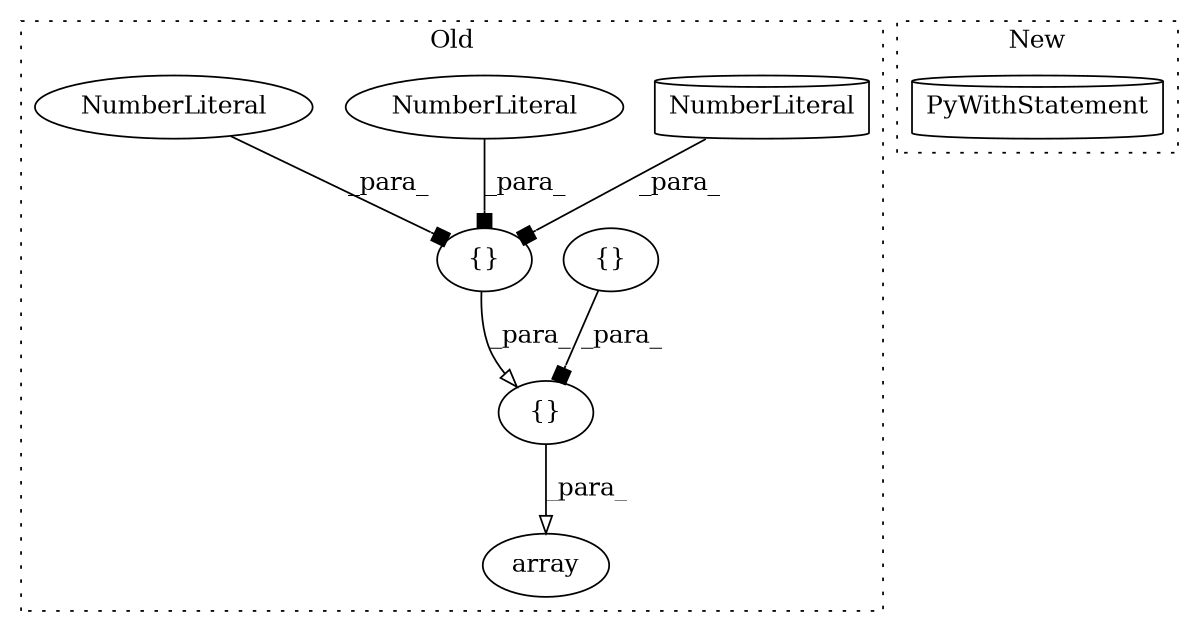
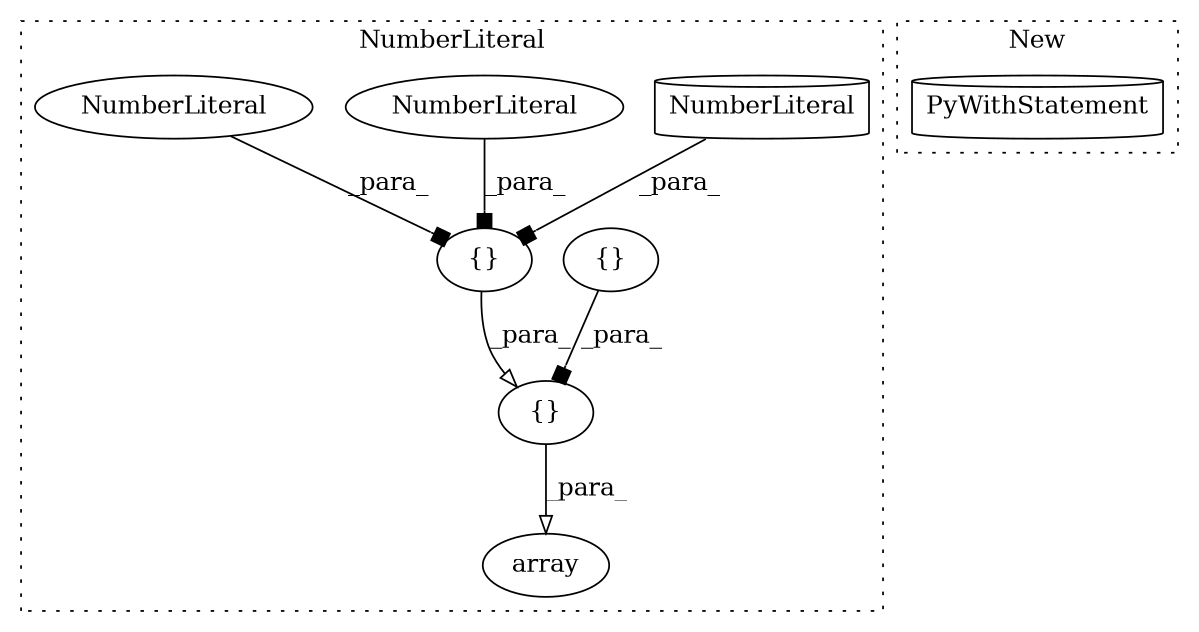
cluster "Old": label "Old" -> "NumberLiteral"
